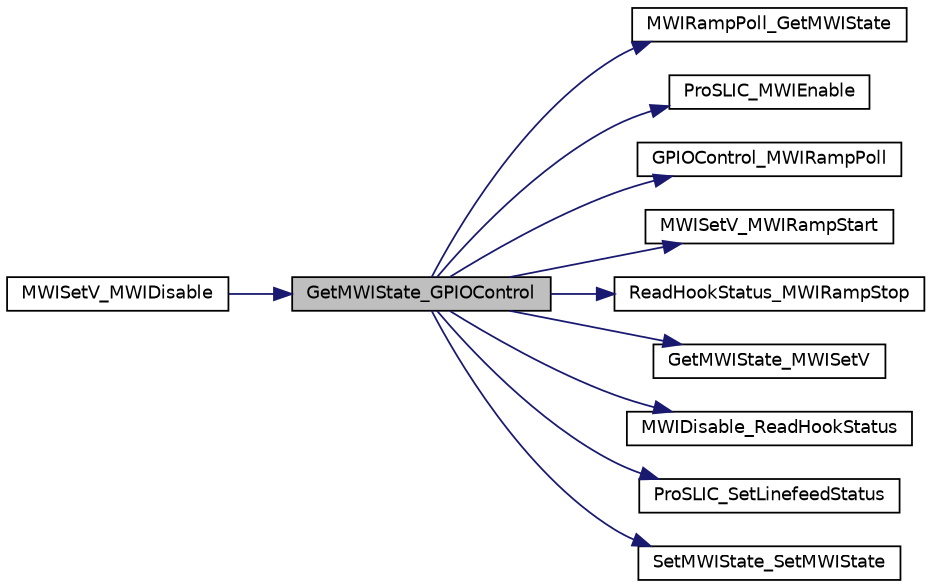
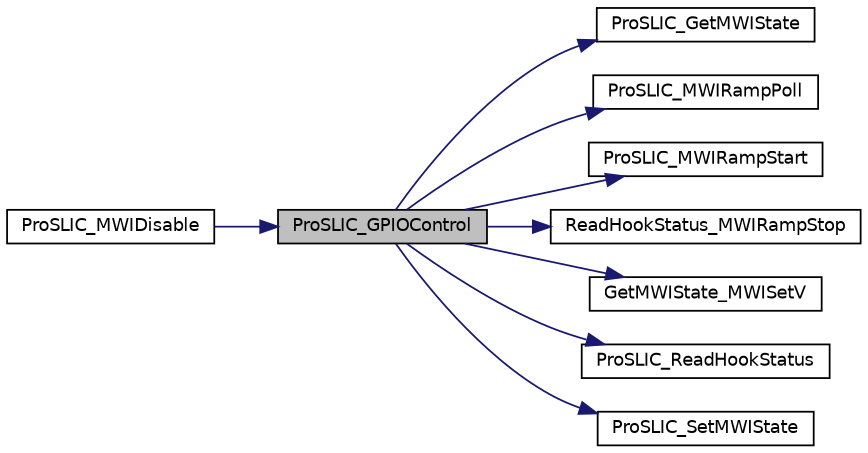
node "MWIRampPoll_GetMWIState": label "MWIRampPoll_GetMWIState" -> "ProSLIC_GetMWIState"
node "ProSLIC_MWIEnable": removed
node "GPIOControl_MWIRampPoll": label "GPIOControl_MWIRampPoll" -> "ProSLIC_MWIRampPoll"
node "MWISetV_MWIRampStart": label "MWISetV_MWIRampStart" -> "ProSLIC_MWIRampStart"
node "MWISetV_MWIDisable": label "MWISetV_MWIDisable" -> "ProSLIC_MWIDisable"
node "GetMWIState_GPIOControl": label "GetMWIState_GPIOControl" -> "ProSLIC_GPIOControl"
node "MWIDisable_ReadHookStatus": label "MWIDisable_ReadHookStatus" -> "ProSLIC_ReadHookStatus"
node "ProSLIC_SetLinefeedStatus": removed
node "SetMWIState_SetMWIState": label "SetMWIState_SetMWIState" -> "ProSLIC_SetMWIState"
